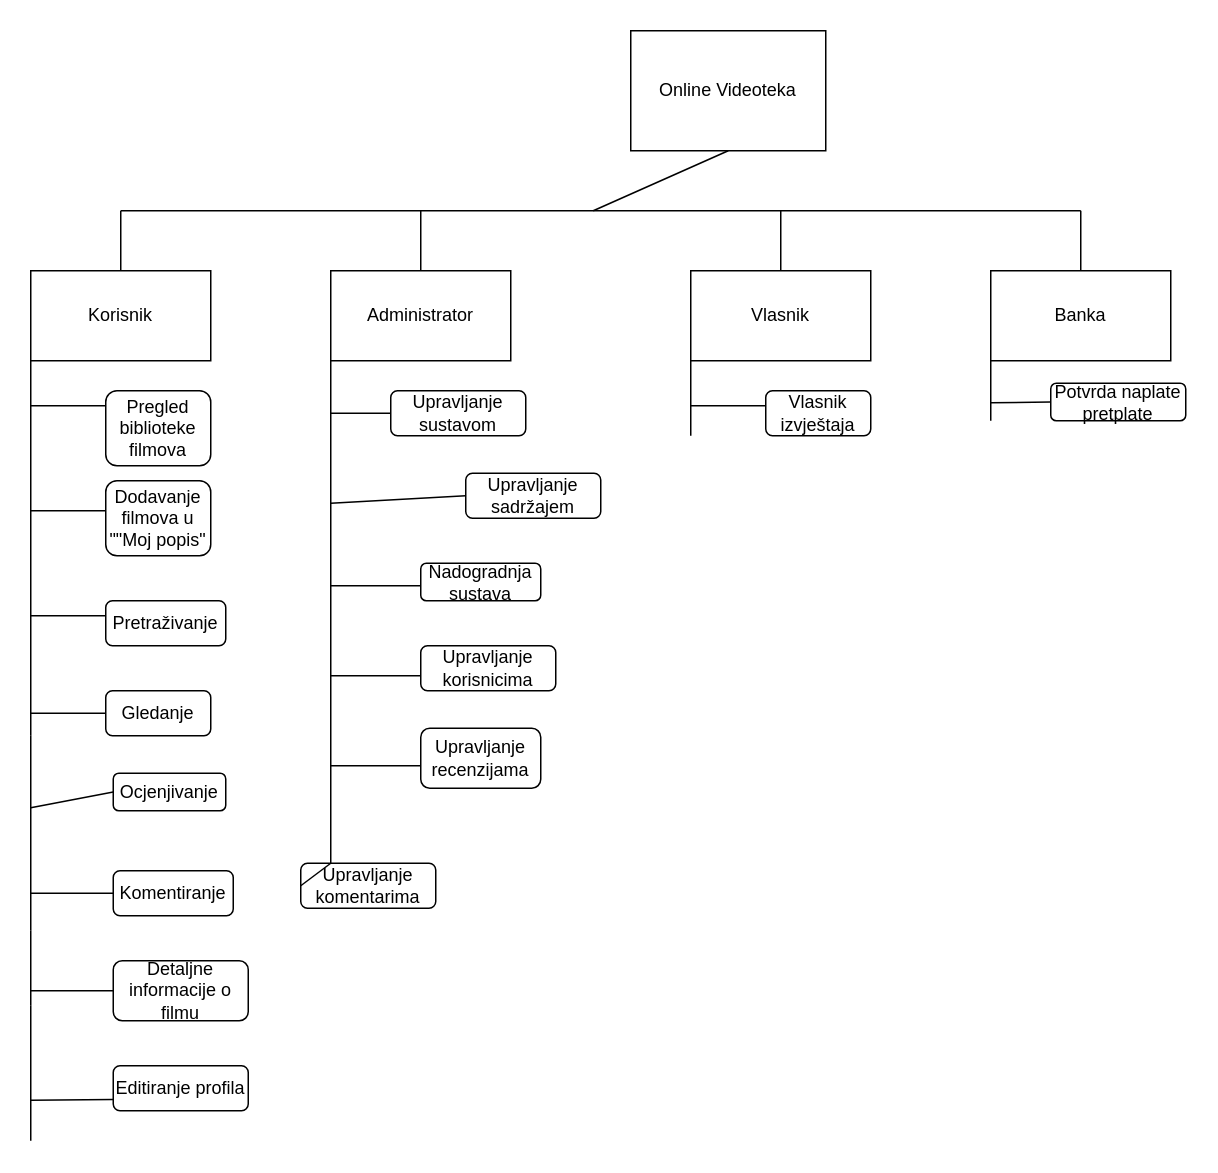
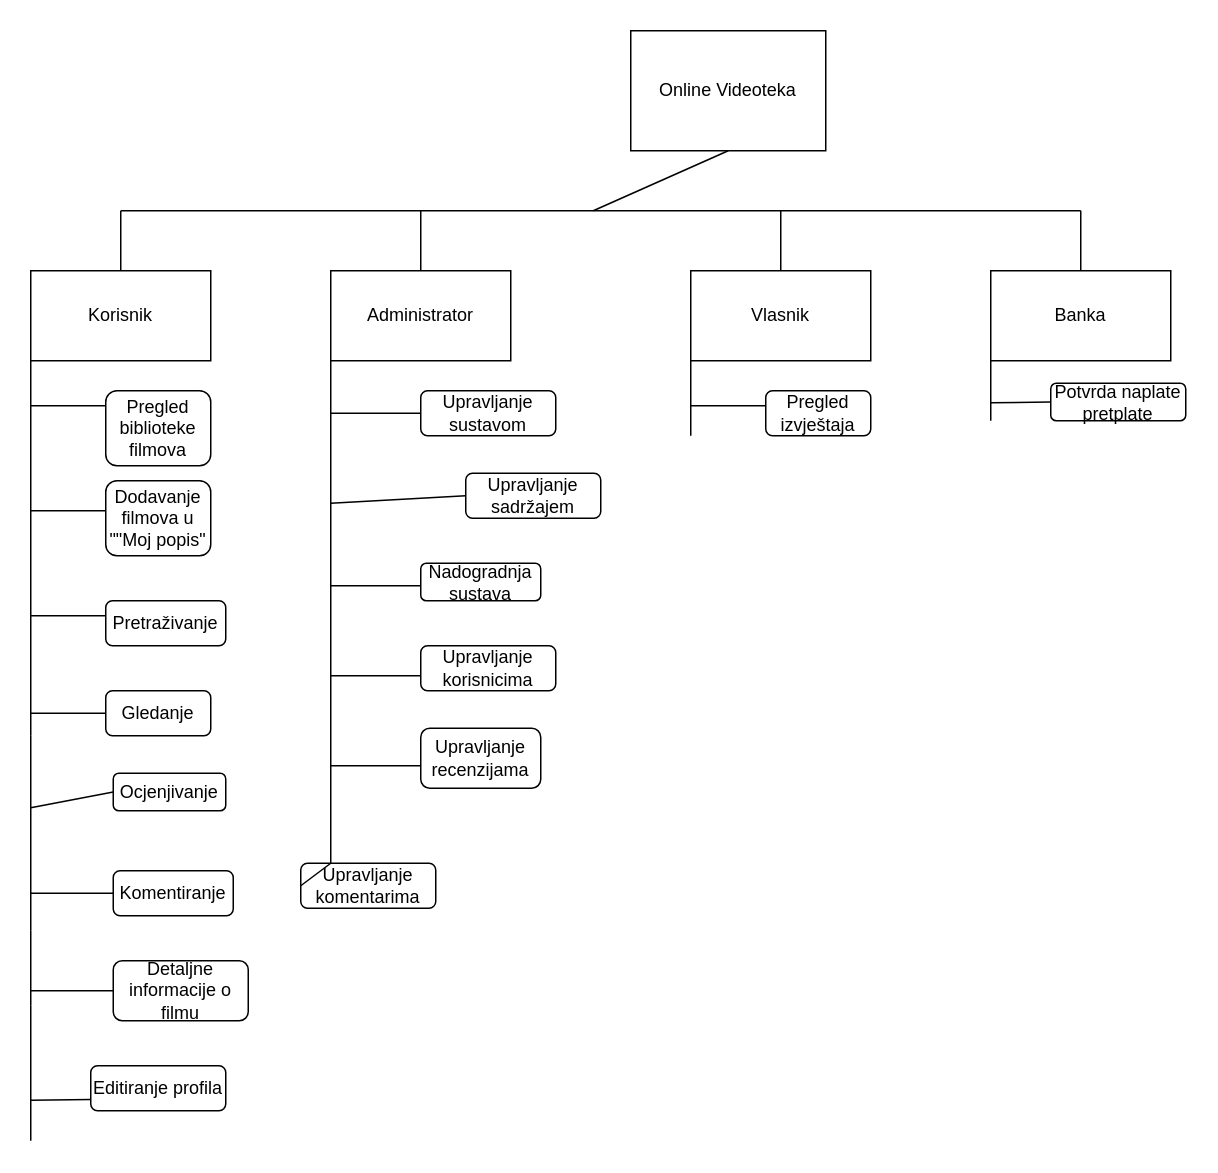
node "Upravljanje sustavom": moved (458, 413) -> (488, 413)
node "Vlasnik izvještaja": label "Vlasnik izvještaja" -> "Pregled izvještaja"
node "Editiranje profila": moved (181, 1088) -> (158, 1088)
